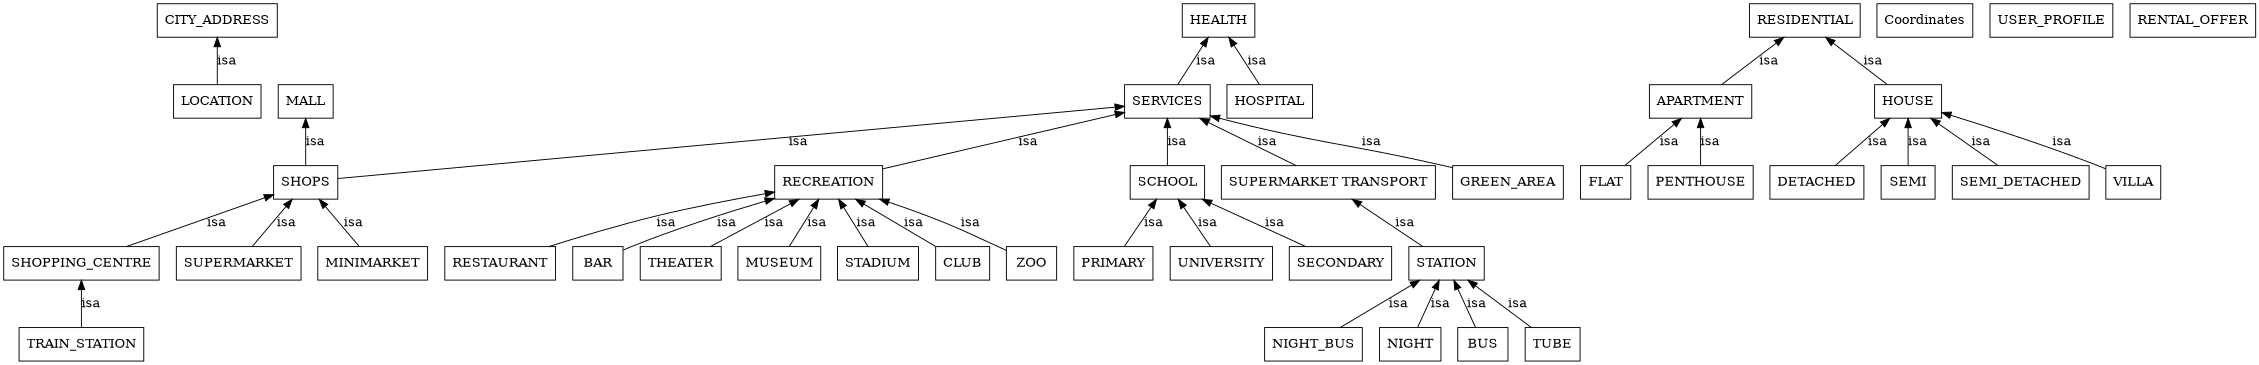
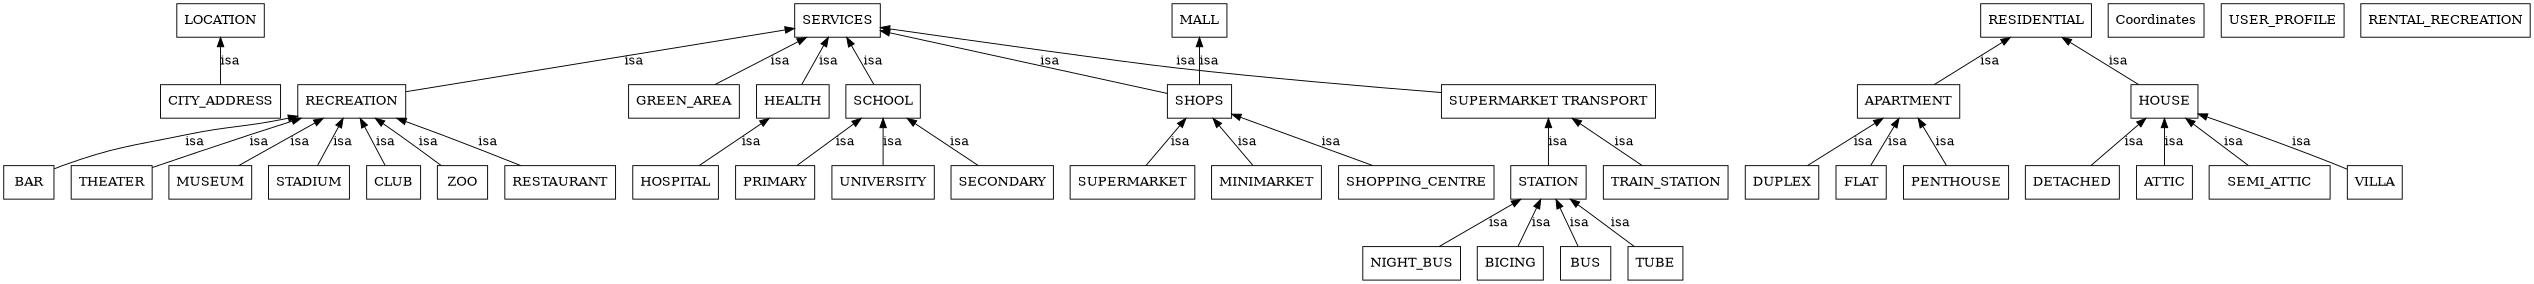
node "RENTAL_OFFER": label "RENTAL_OFFER" -> "RENTAL_RECREATION"
edge "SERVICES" -> "HEALTH": reversed
edge "LOCATION" -> "CITY_ADDRESS": reversed
node "DUPLEX": added
node "SEMI": label "SEMI" -> "ATTIC"
node "SEMI_DETACHED": label "SEMI_DETACHED" -> "SEMI_ATTIC"
edge "TRAIN_STATION" -> "SHOPPING_CENTRE": now "TRAIN_STATION" -> "SUPERMARKET TRANSPORT"
node "NIGHT": label "NIGHT" -> "BICING"
